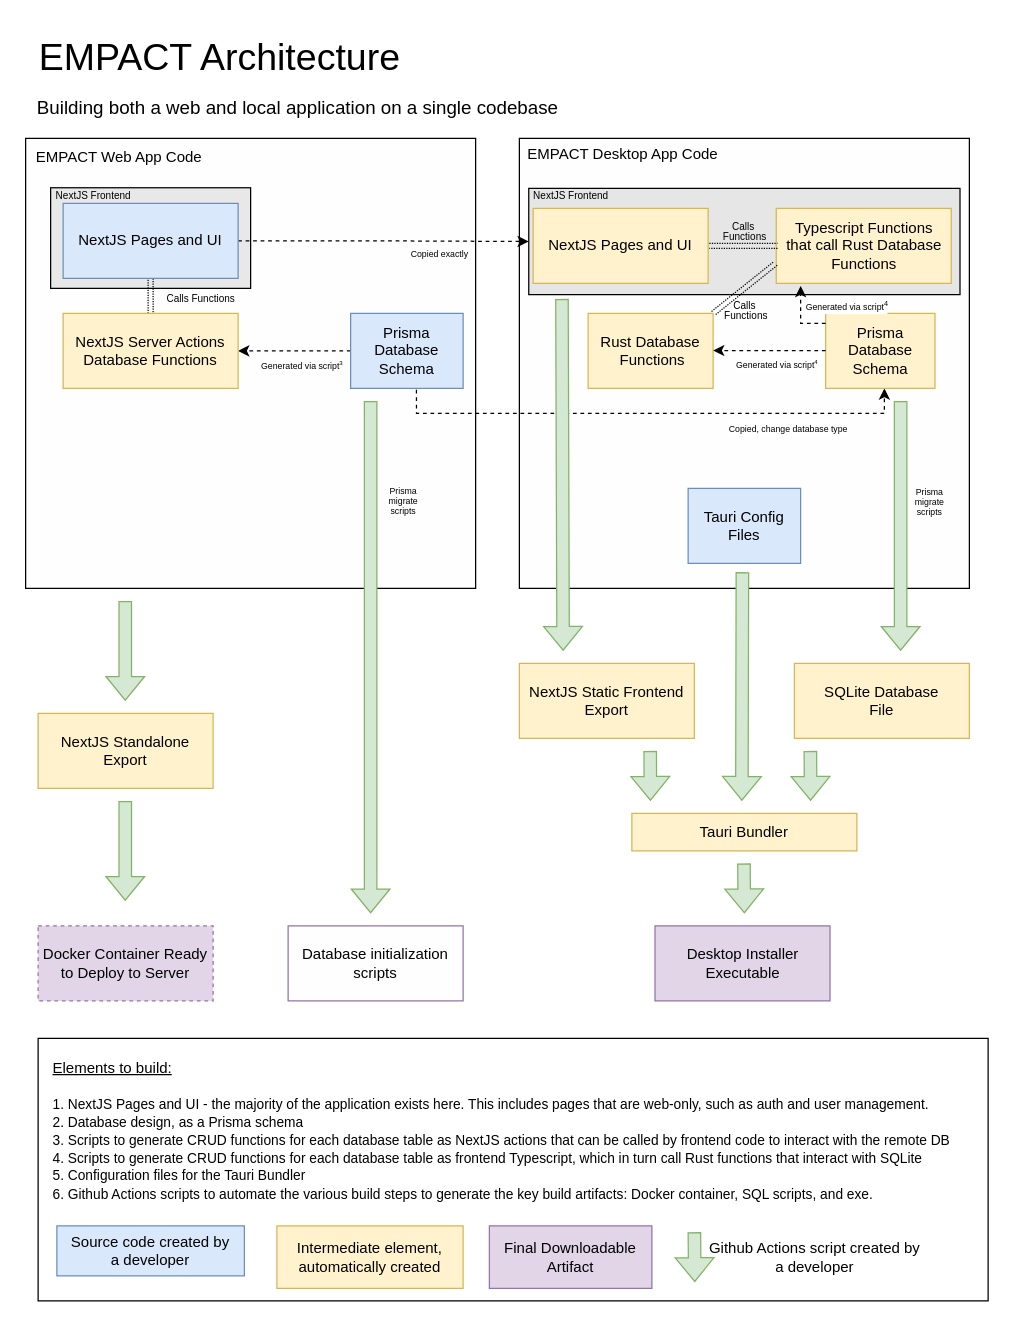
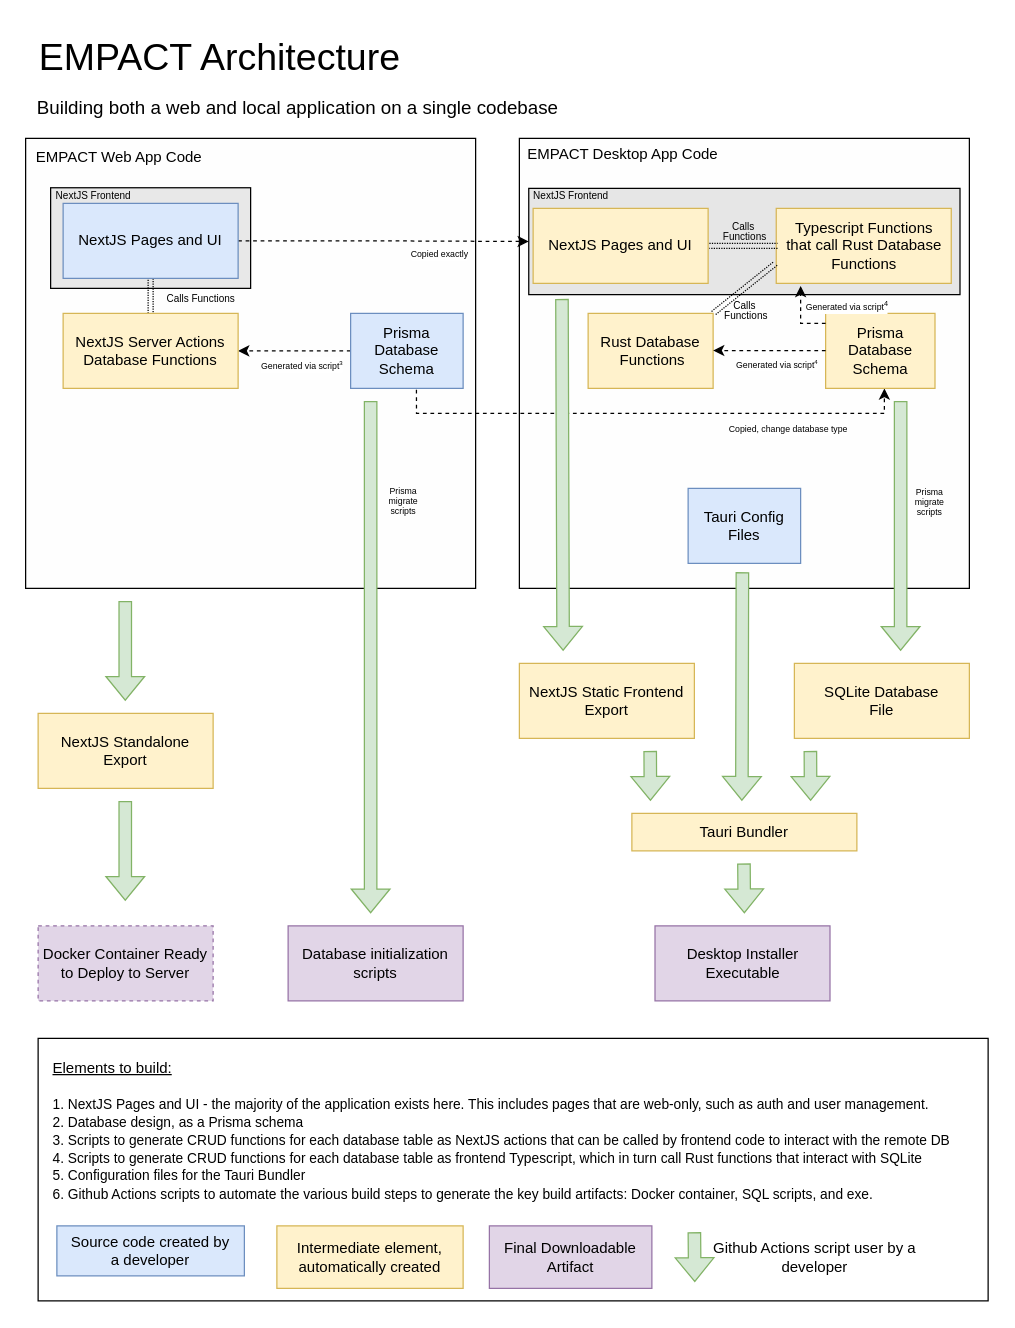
node "Database initialization scripts": fillcolor #fefefe -> #e1d5e7
node "Github Actions script created by a developer": label "Github Actions script created by a developer" -> "Github Actions script user by a developer"
